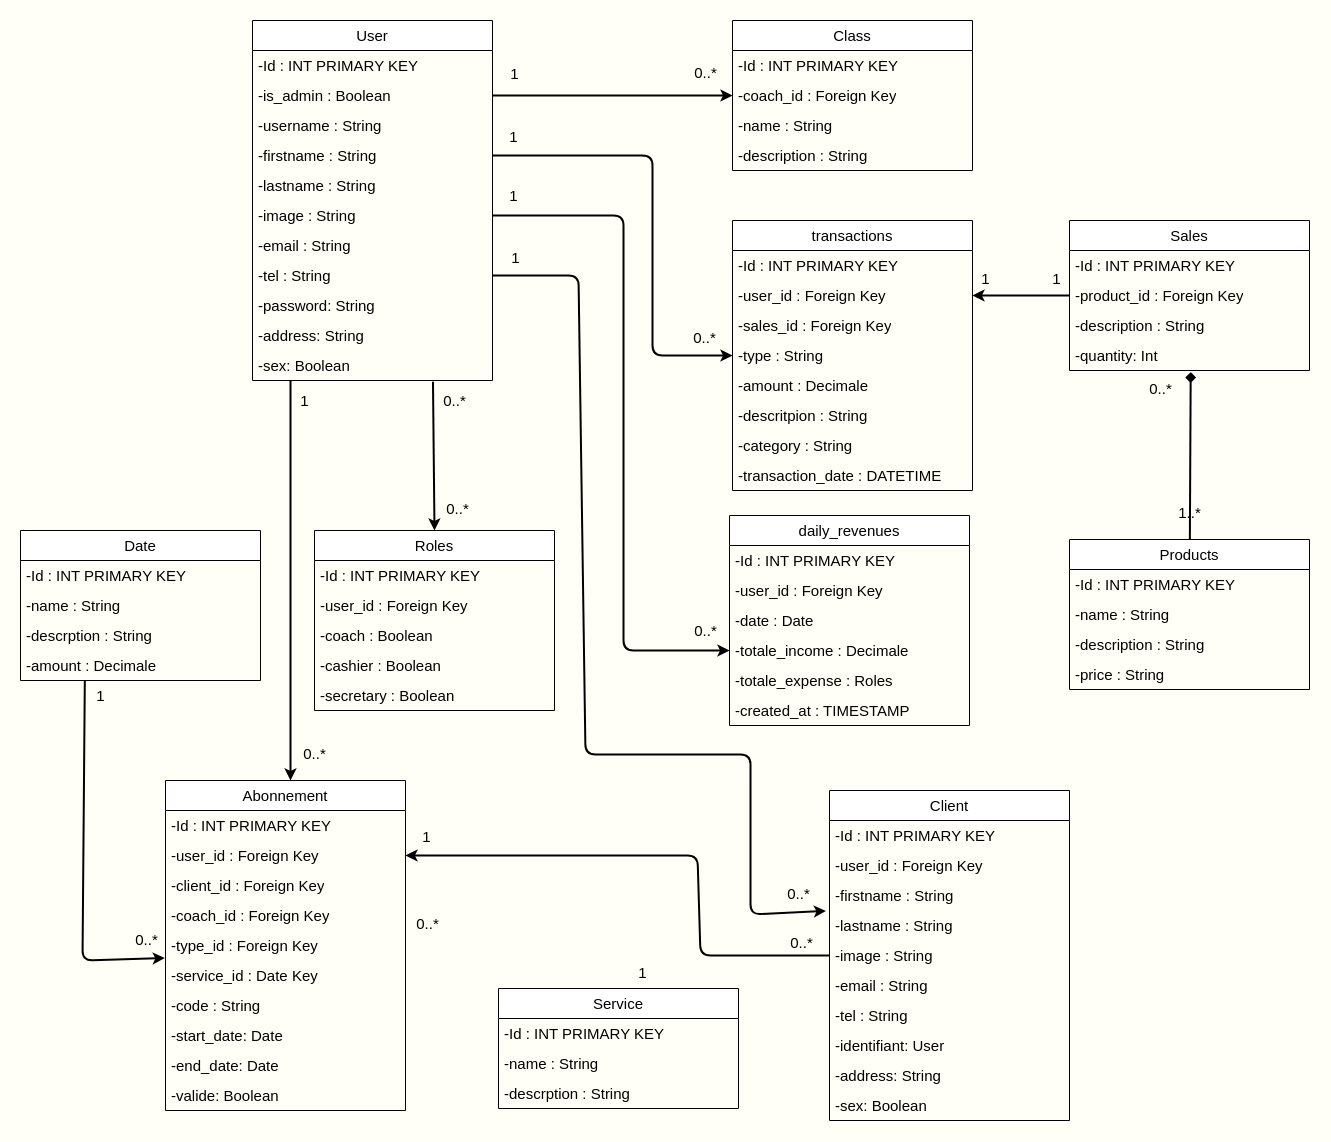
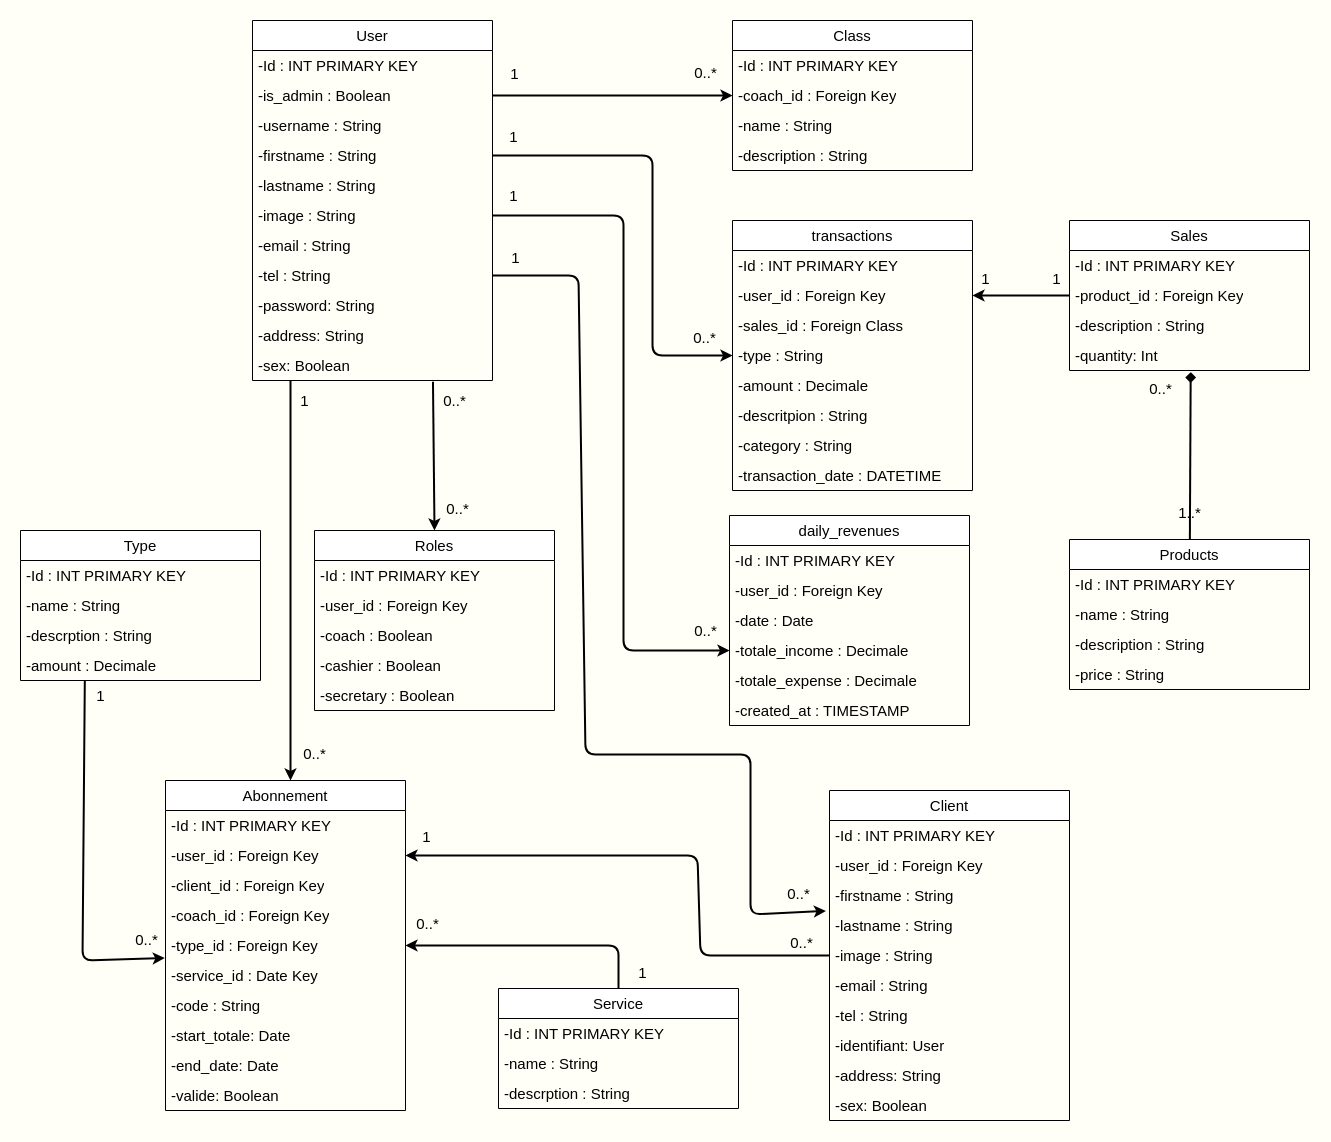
node "-sales_id : Foreign Key": label "-sales_id : Foreign Key" -> "-sales_id : Foreign Class"
node "Date": label "Date" -> "Type"
node "-totale_expense : Roles": label "-totale_expense : Roles" -> "-totale_expense : Decimale"
edge "Service" -> "-type_id : Foreign Key": added
node "-start_date: Date": label "-start_date: Date" -> "-start_totale: Date"
